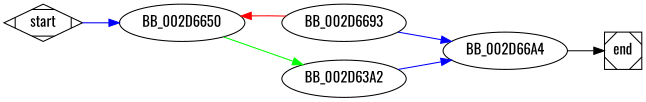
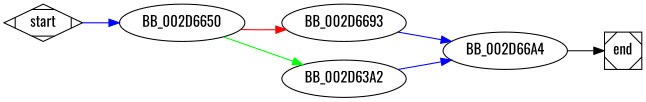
edge "BB_002D6693" -> "BB_002D6650": reversed
